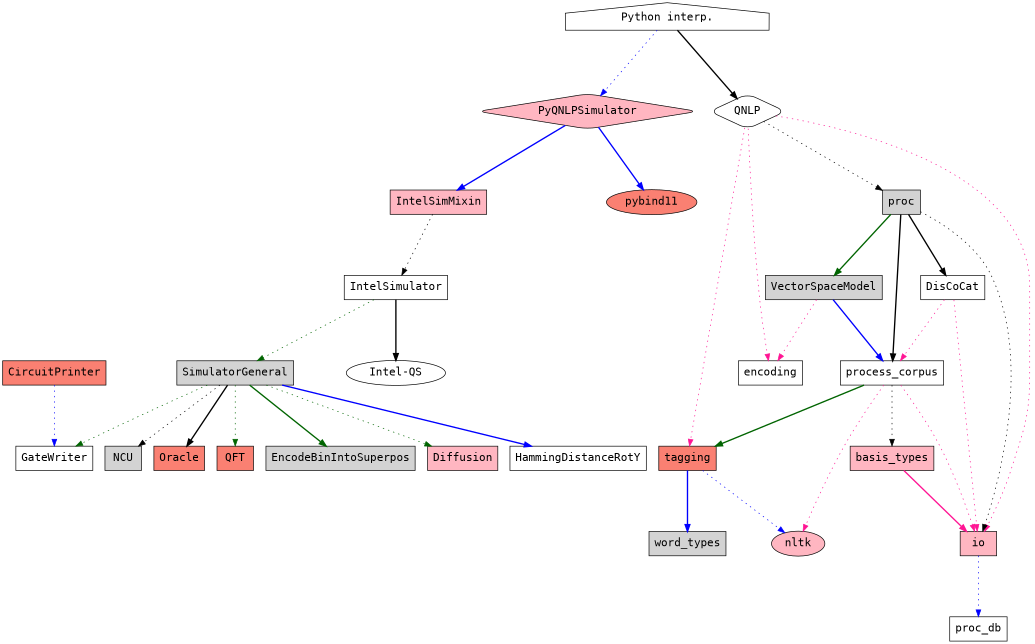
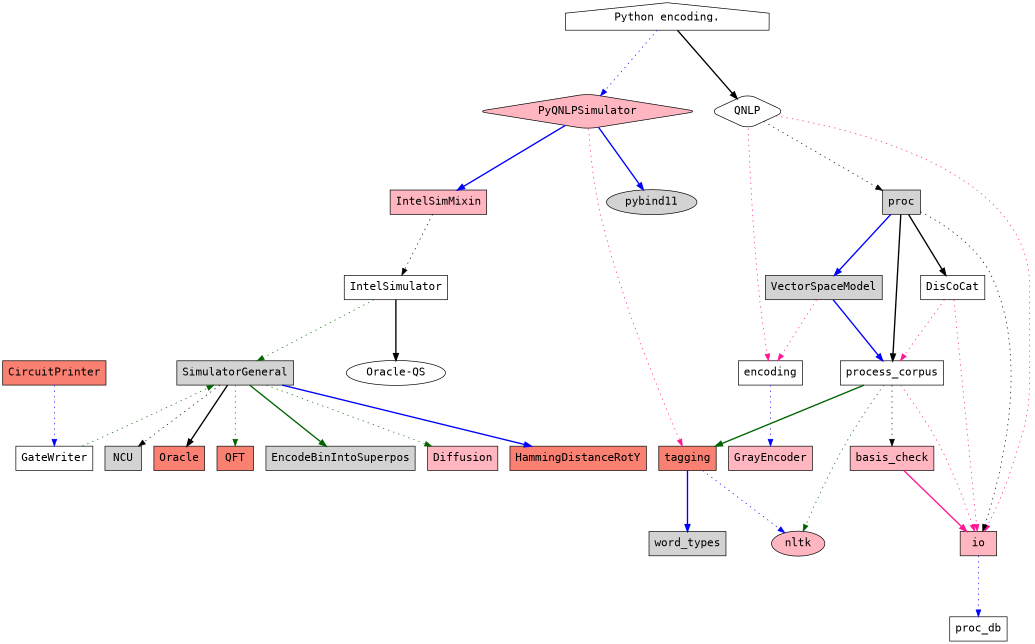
node "Python interp.": label "Python interp." -> "Python encoding."
node "pybind11": fillcolor salmon -> lightgrey
edge "proc" -> "VectorSpaceModel": color darkgreen -> blue
edge "QNLP" -> "tagging": now "PyQNLPSimulator" -> "tagging"
node "Intel-QS": label "Intel-QS" -> "Oracle-QS"
edge "SimulatorGeneral" -> "GateWriter": reversed
edge "process_corpus" -> "nltk": color deeppink -> darkgreen
node "HammingDistanceRotY": fillcolor white -> salmon
node "GrayEncoder": added
node "basis_types": label "basis_types" -> "basis_check"
